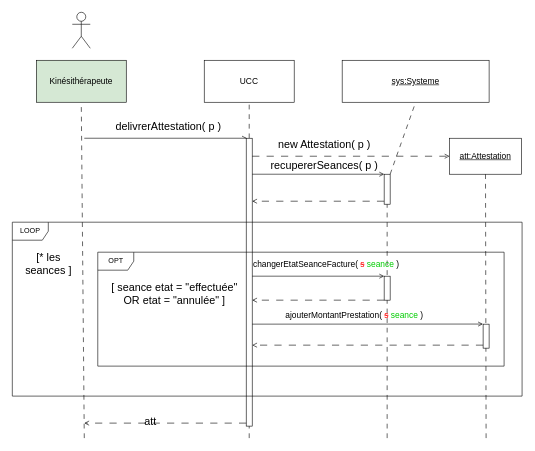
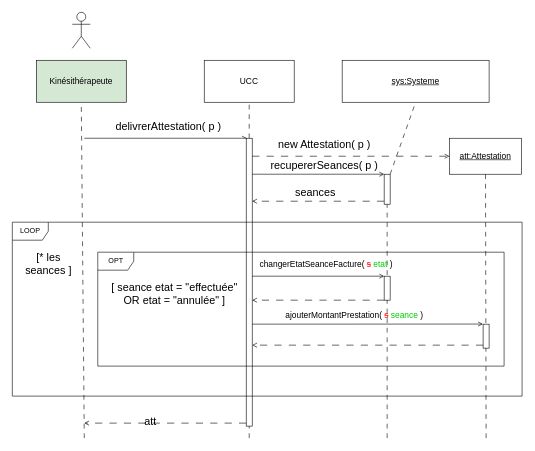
node "seances": added
node "changerEtatSeanceFacture( s seance )": label "changerEtatSeanceFacture( s seance )" -> "changerEtatSeanceFacture( s etat )"
